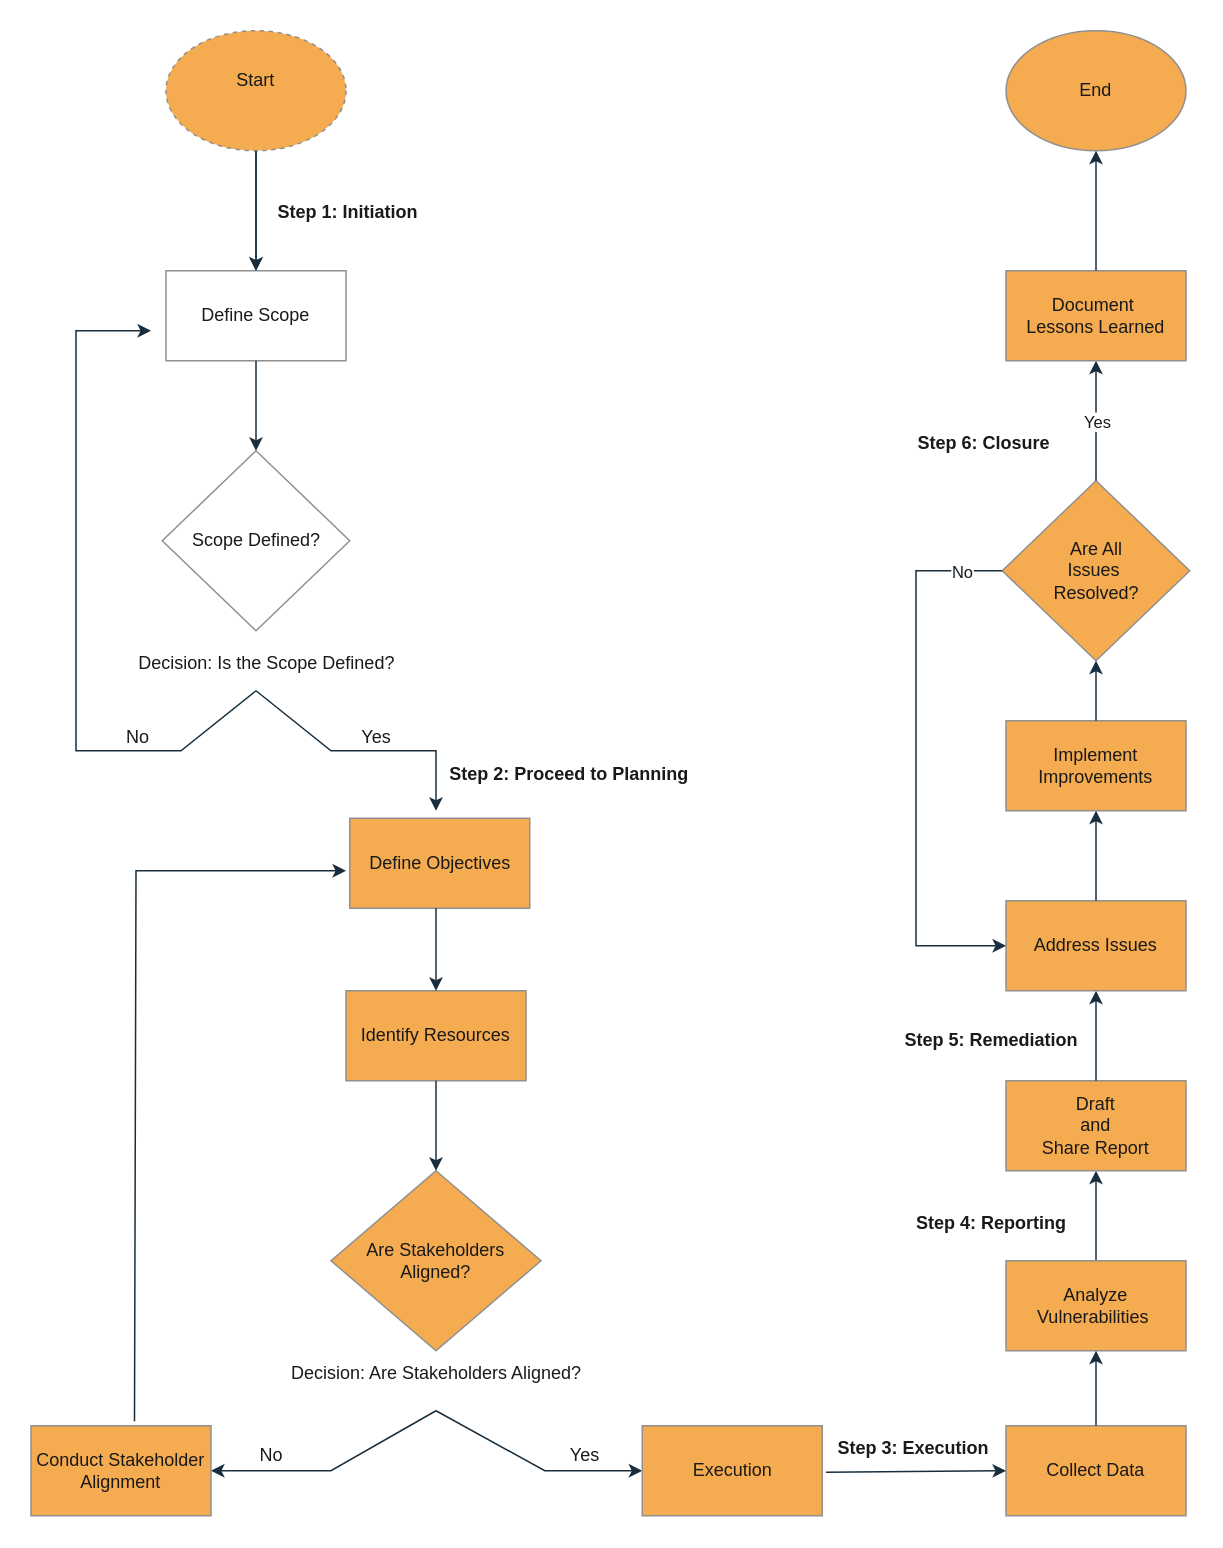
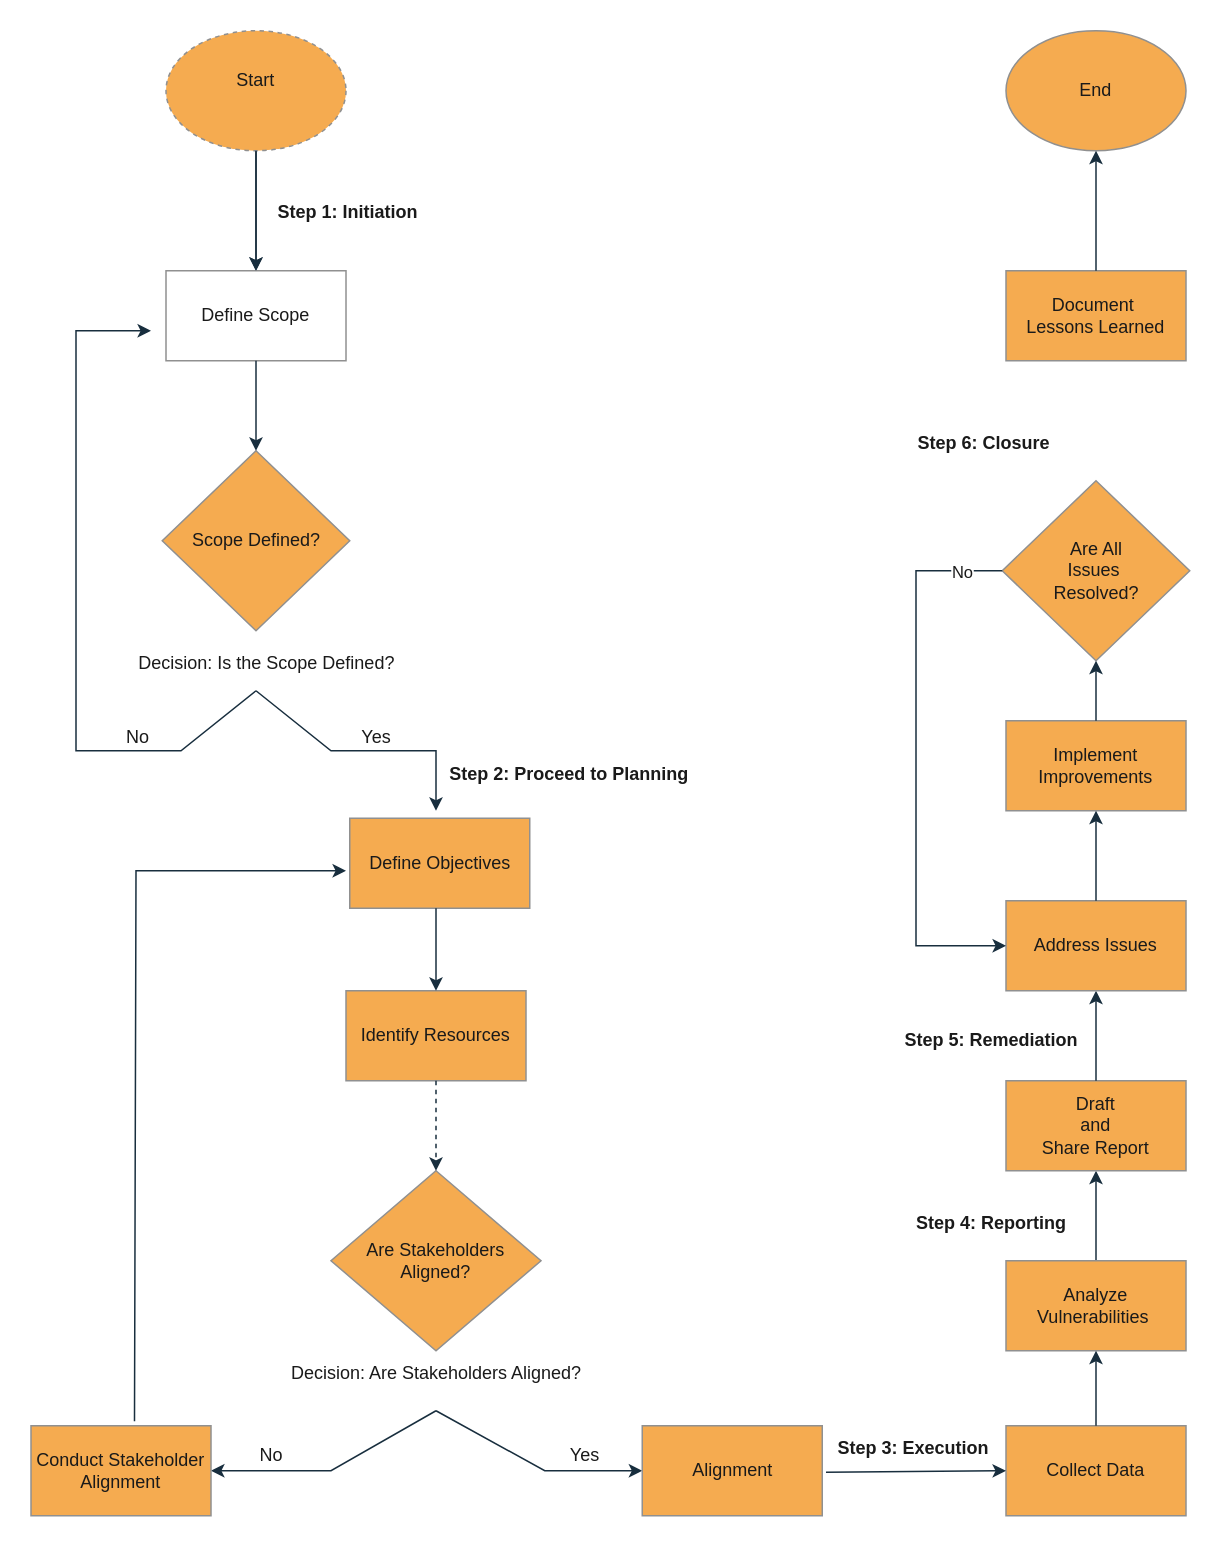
edge "Are All Issues Resolved?" -> "Document Lessons Learned": removed, label "Yes"
node "Scope Defined?": fillcolor #ffffff -> #f5ab50
edge "Identify Resources" -> "Are Stakeholders Aligned?": style solid -> dashed
node "Execution": label "Execution" -> "Alignment"
